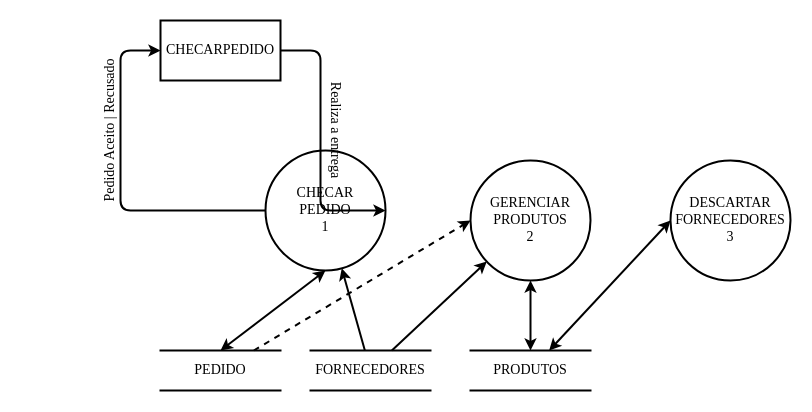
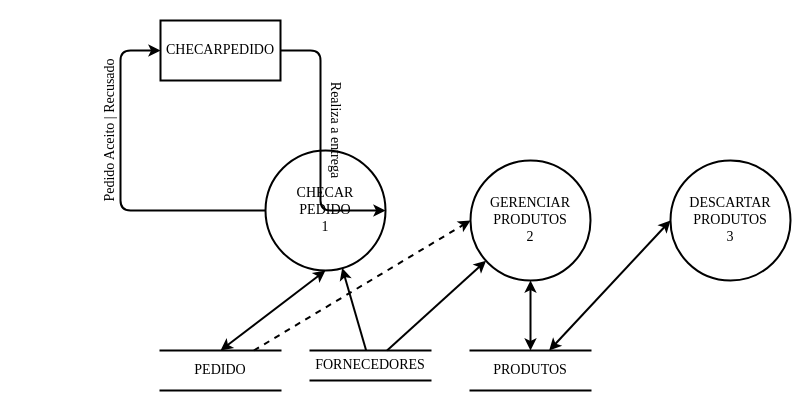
node "DESCARTARFORNECEDORES3": label "DESCARTARFORNECEDORES3" -> "DESCARTARPRODUTOS3"
node "FORNECEDORES": size 120x40 -> 120x30
